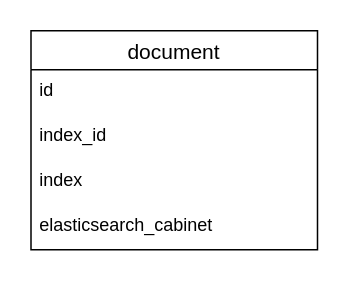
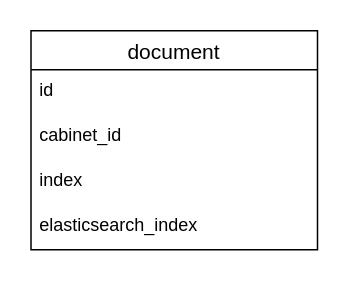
node "index_id": label "index_id" -> "cabinet_id"
node "elasticsearch_cabinet": label "elasticsearch_cabinet" -> "elasticsearch_index"
